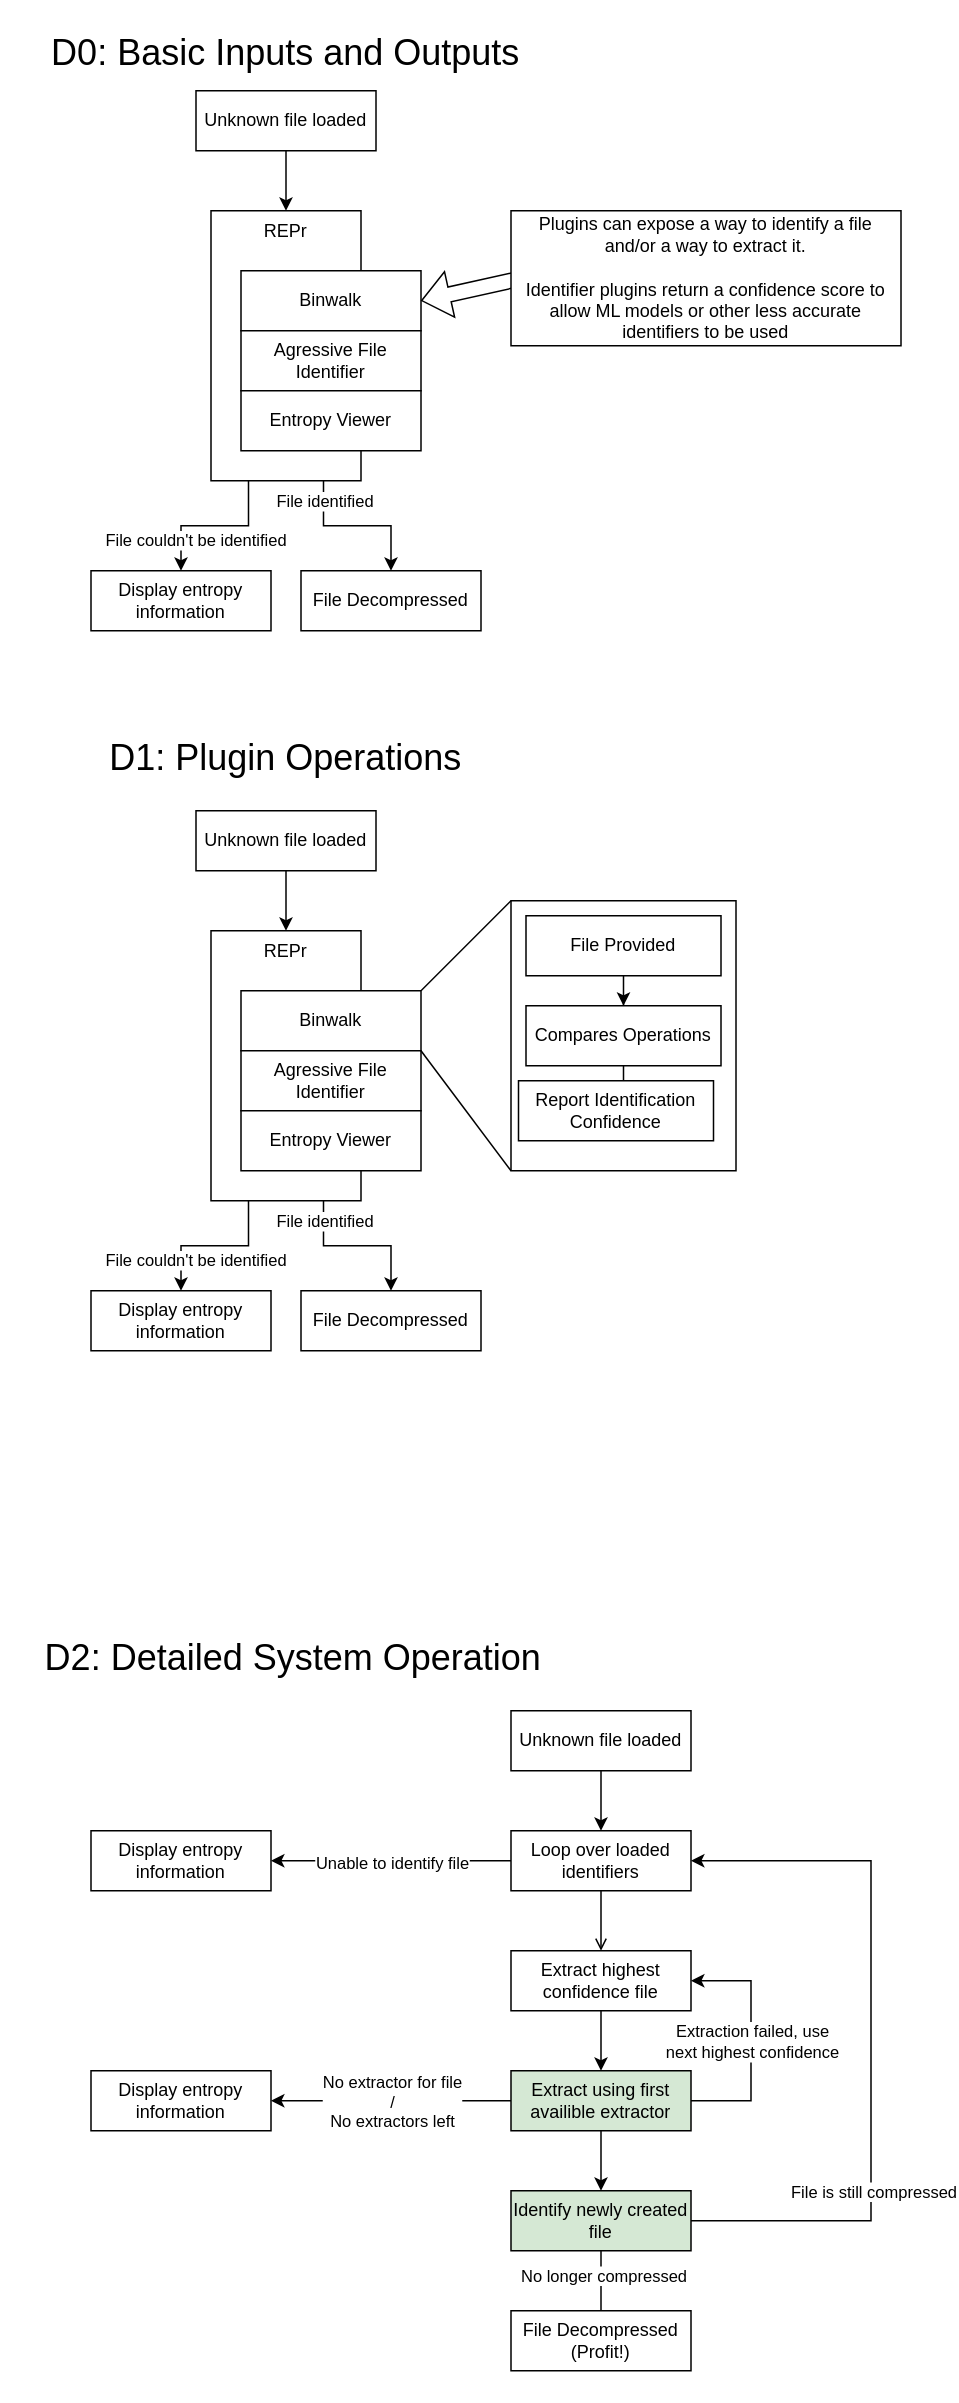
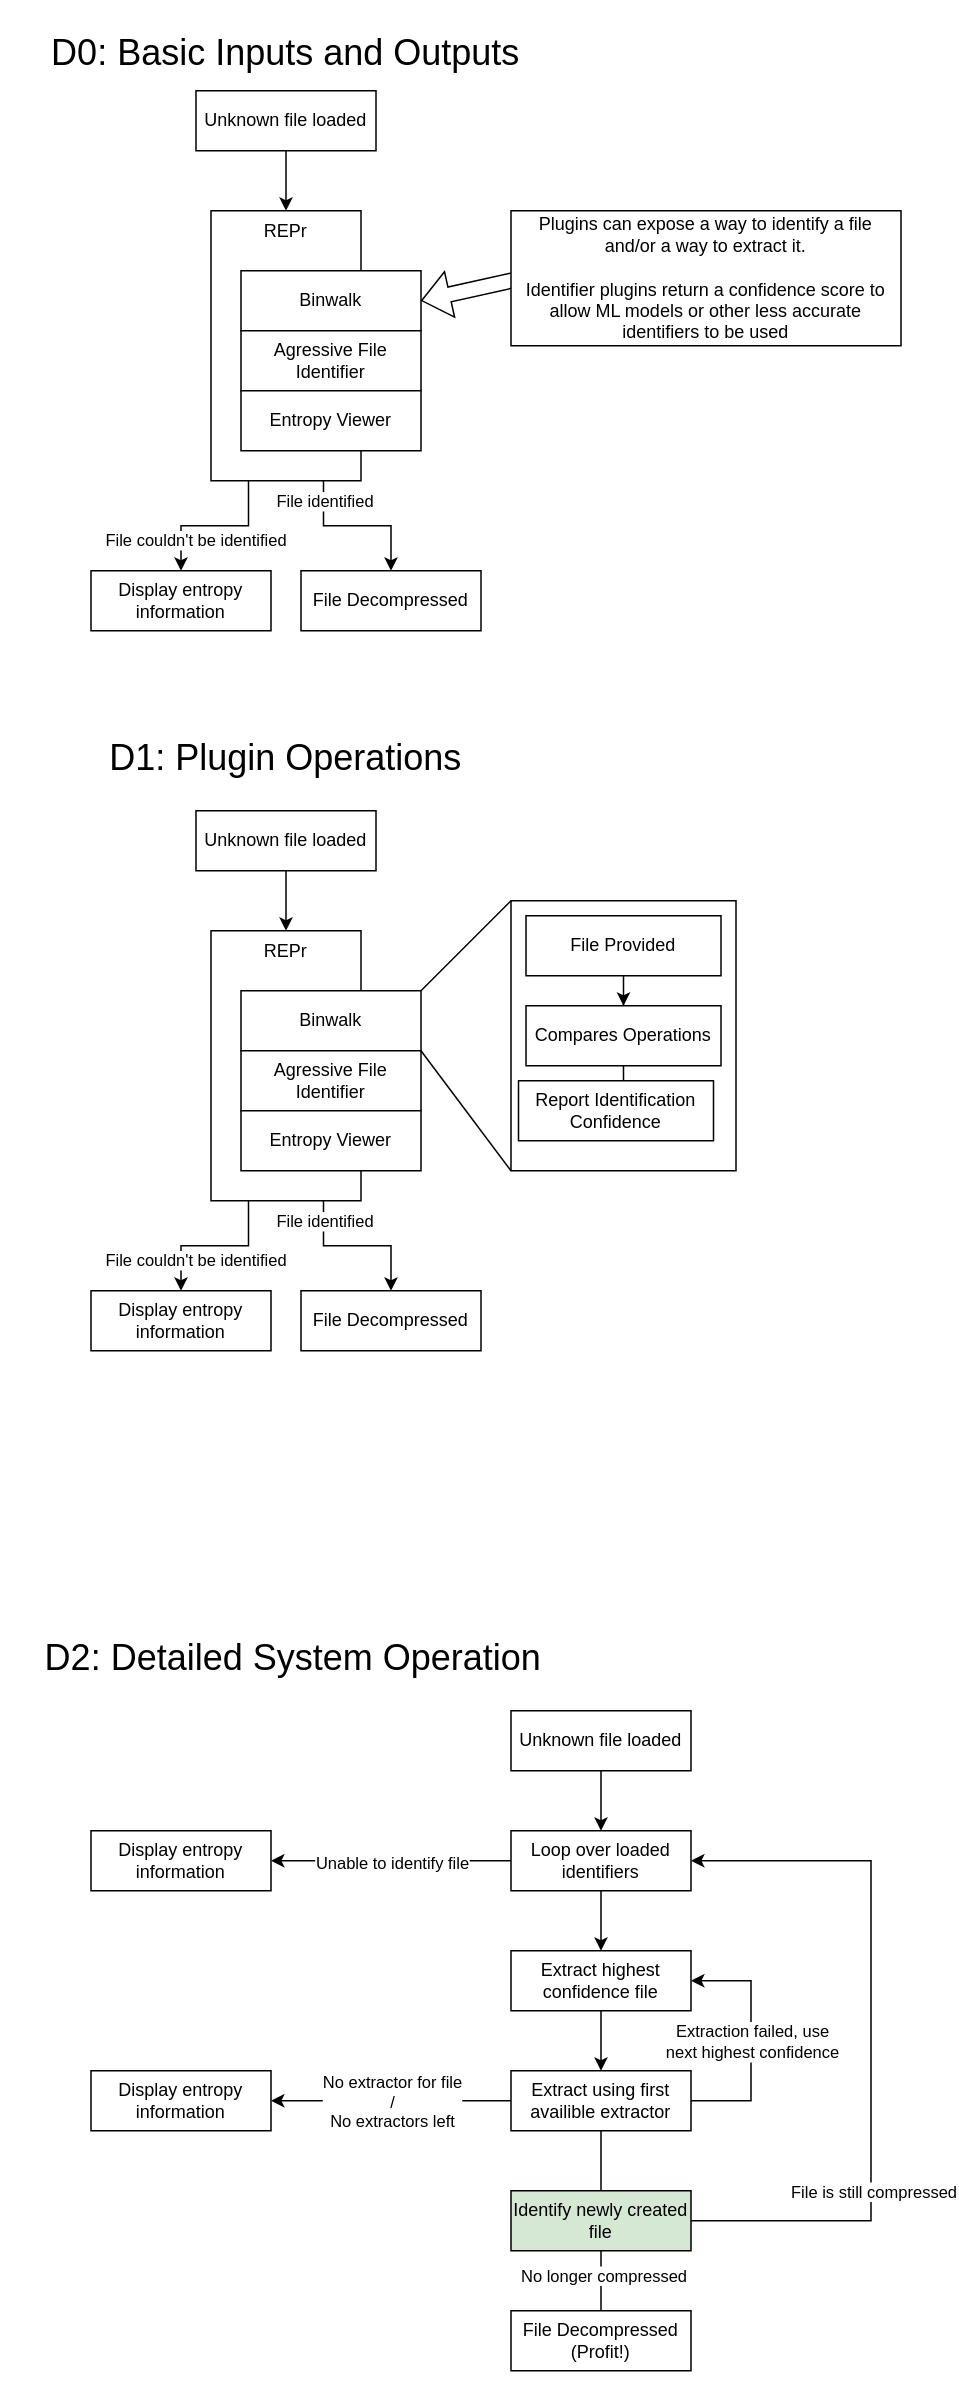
edge "Loop over loaded identifiers" -> "Extract highest confidence file": arrowhead open -> classic
node "Extract using first availible extractor": fillcolor #d5e8d4 -> #ffffff
edge "Extract using first availible extractor" -> "Identify newly created file": arrowhead classic -> none
